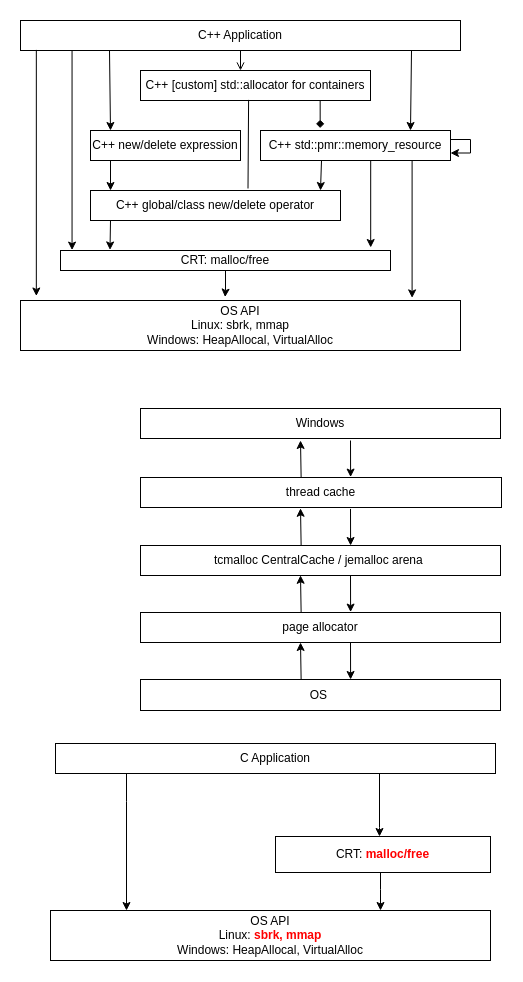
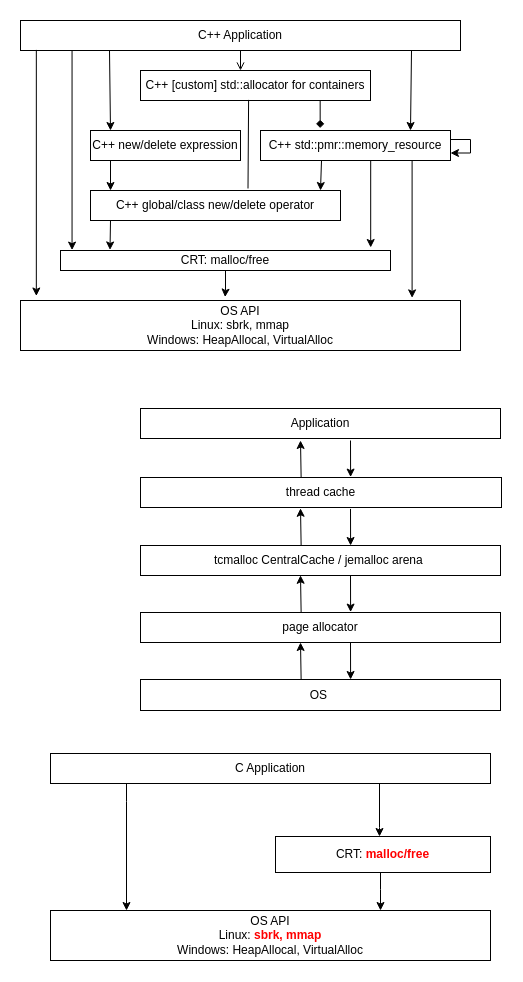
node "Windows": label "Windows" -> "Application"
node "C Application": moved (276, 759) -> (271, 769)
